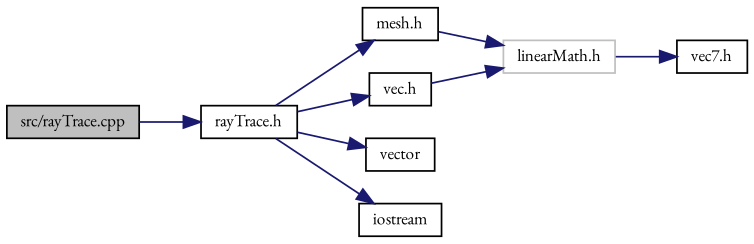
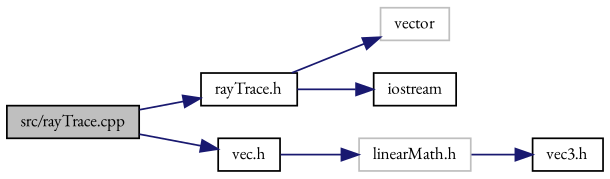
node "mesh.h": removed
node "vec7.h": label "vec7.h" -> "vec3.h"
edge "rayTrace.h" -> "vec.h": now "src/rayTrace.cpp" -> "vec.h"
node "vector": color black -> grey75
